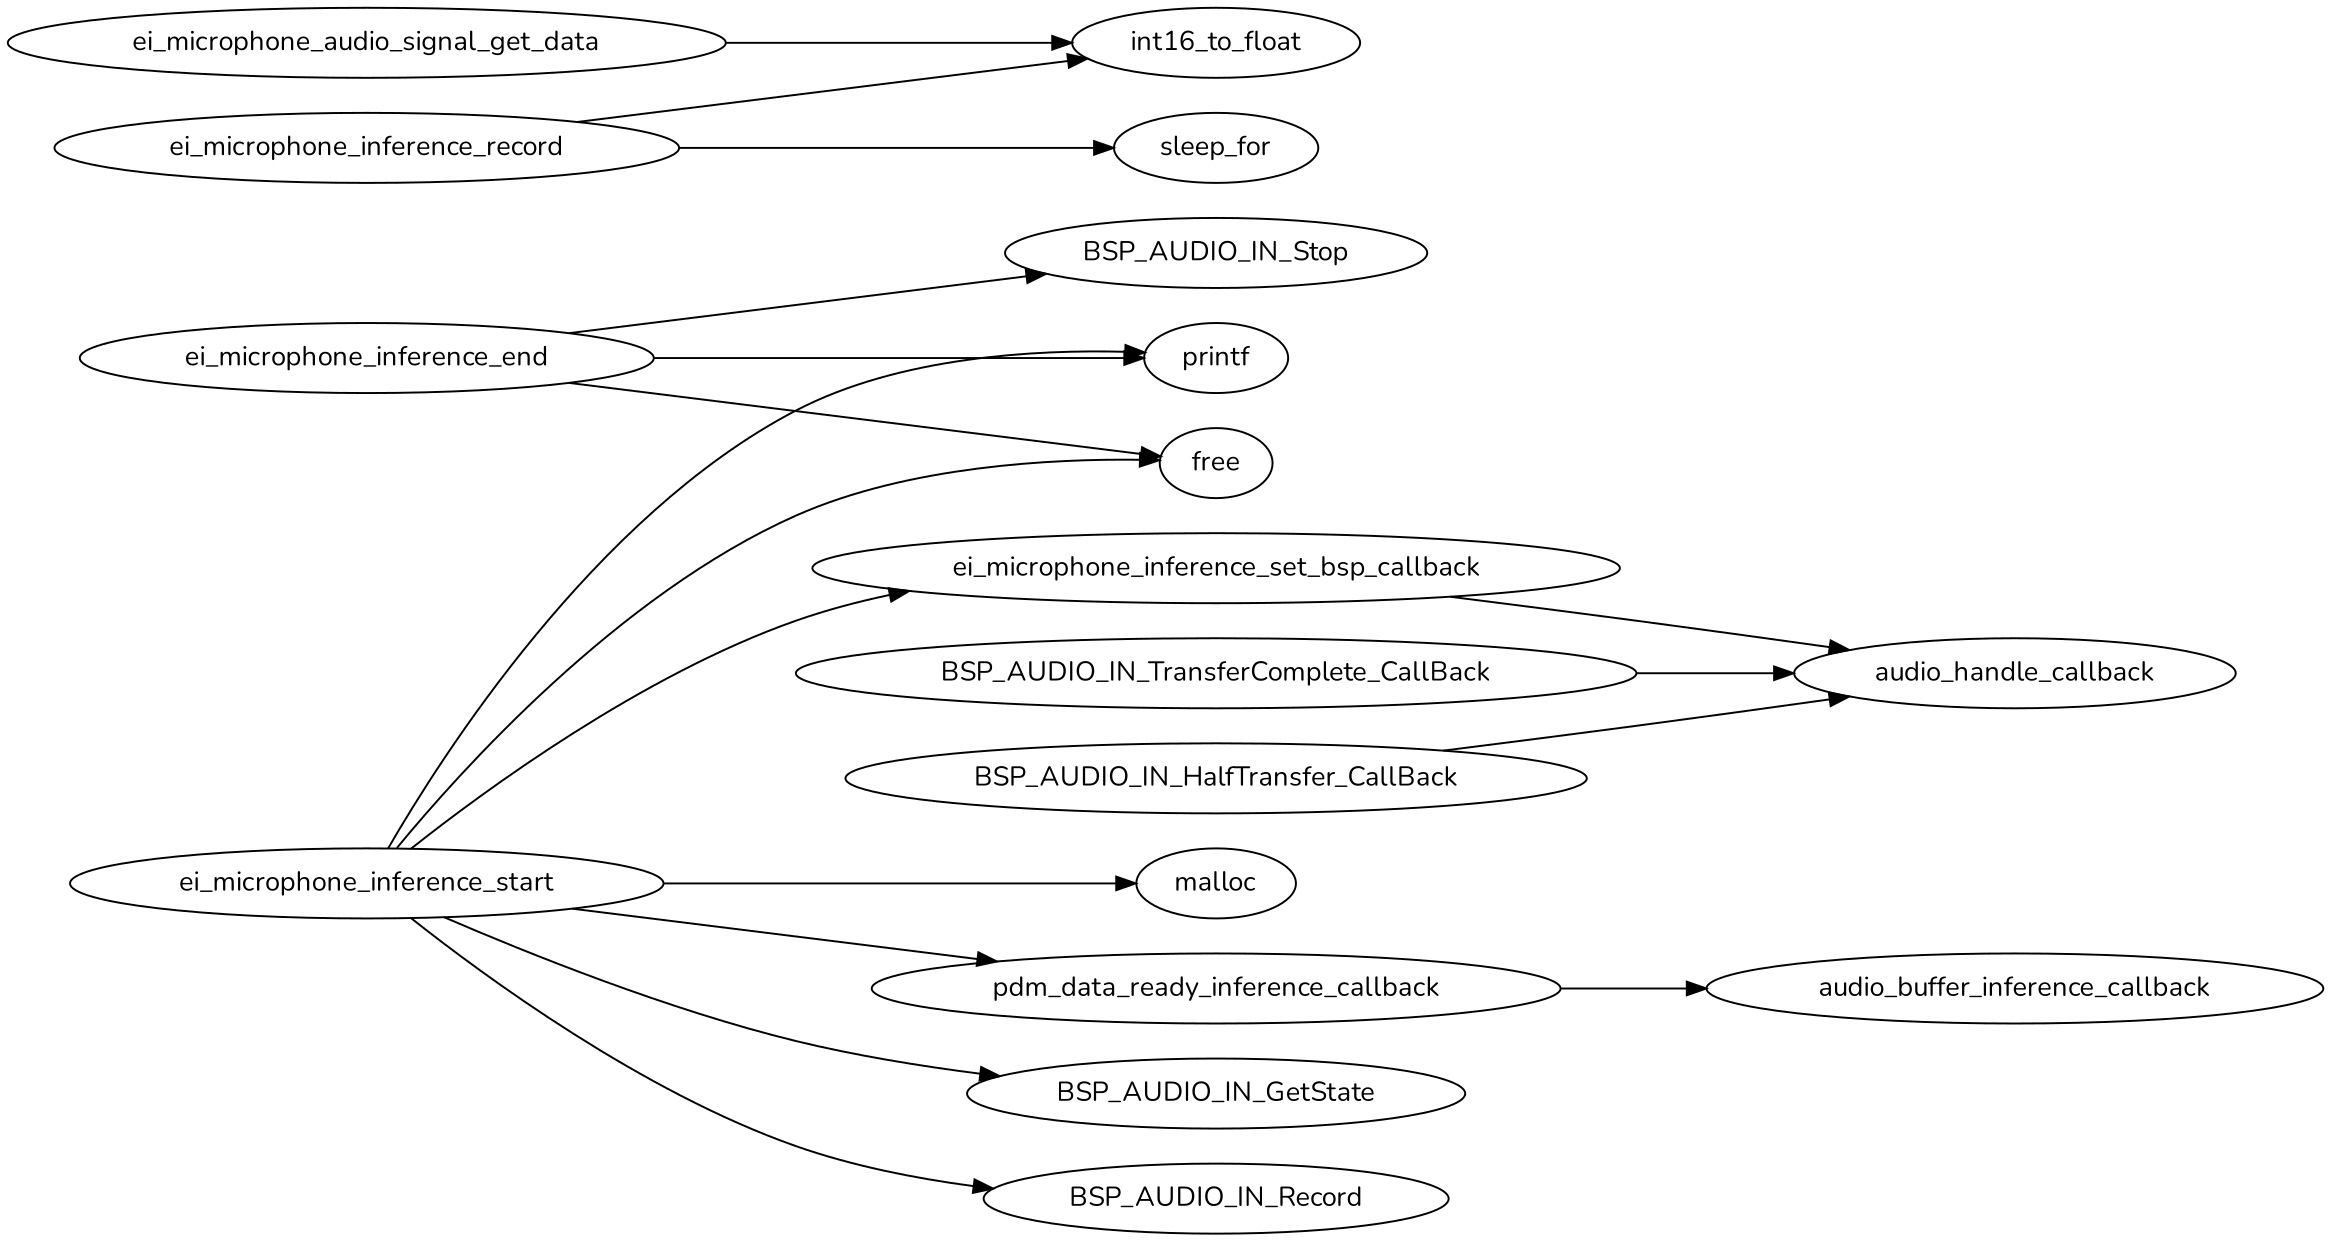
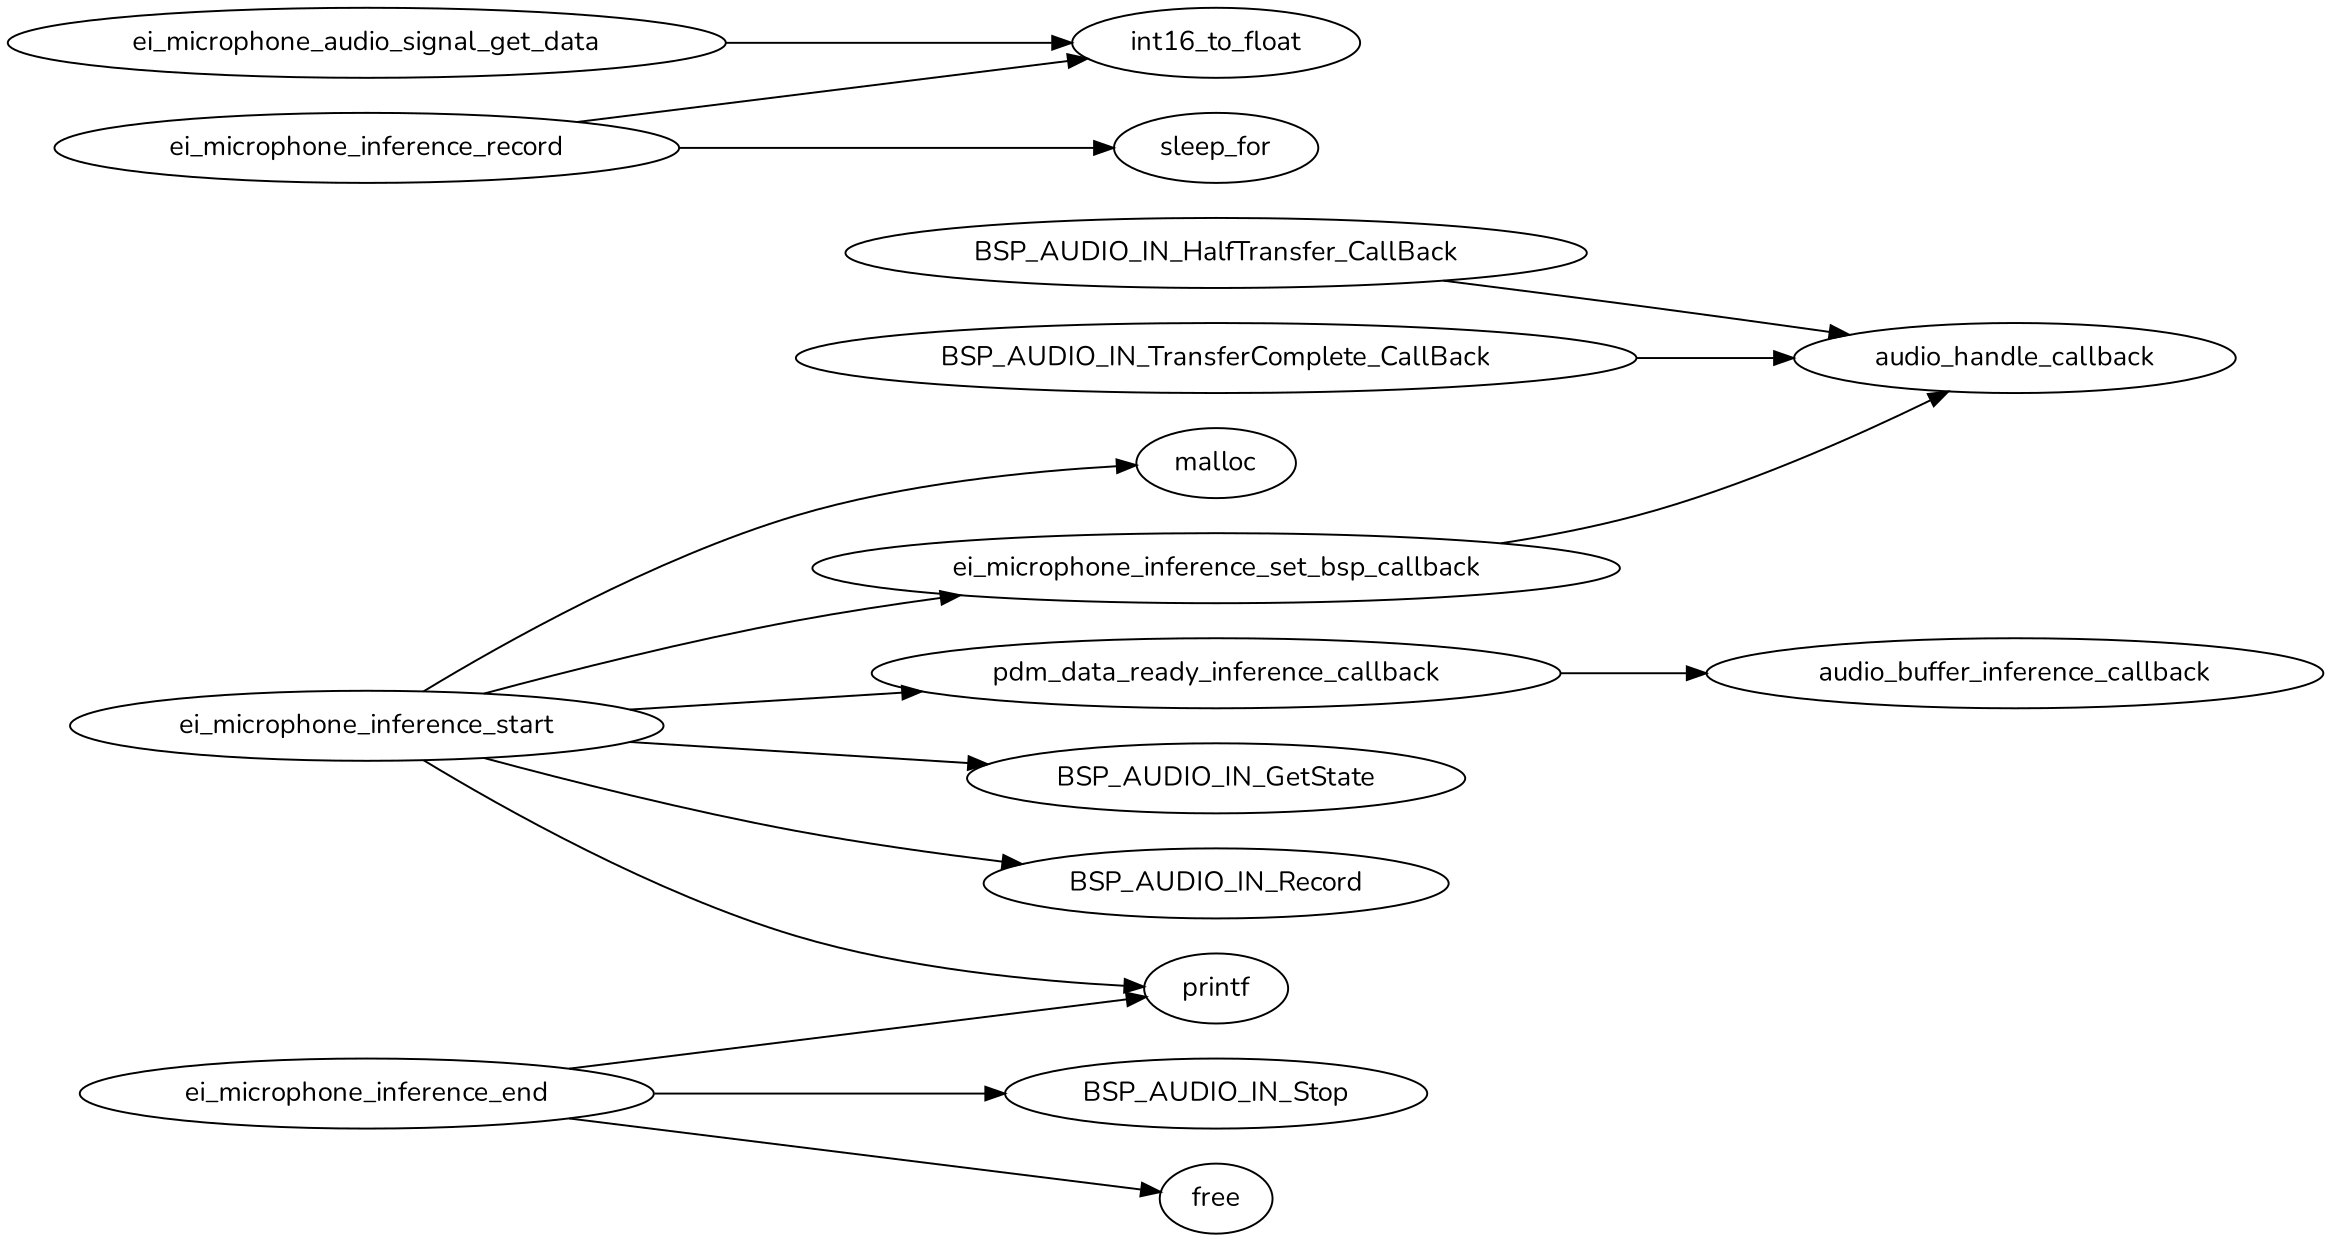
edge "ei_microphone_inference_start" -> "free": removed
